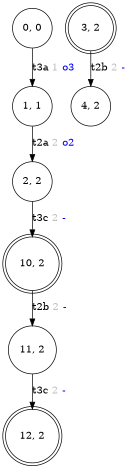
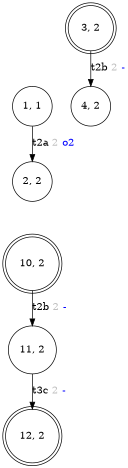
node "0, 0": removed
edge "2, 2" -> "10, 2": removed, label "t3c 2 -"
